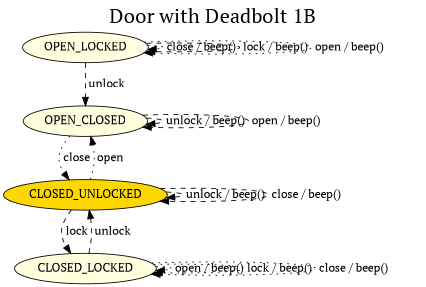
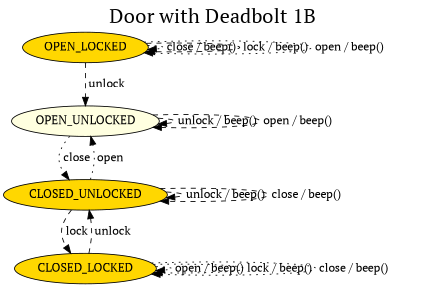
node "OPEN_LOCKED": fillcolor lightyellow -> gold
node "OPEN_CLOSED": label "OPEN_CLOSED" -> "OPEN_UNLOCKED"
node "CLOSED_LOCKED": fillcolor lightyellow -> gold
